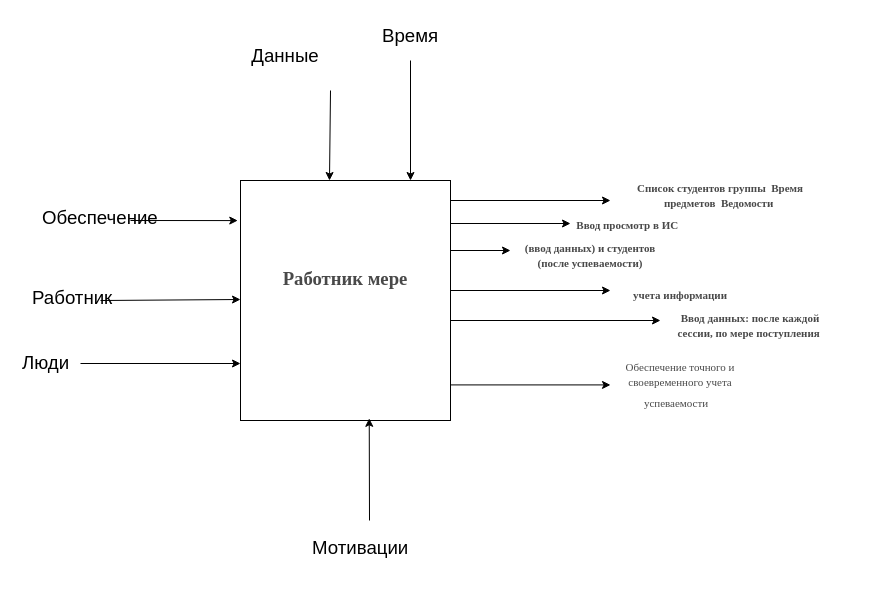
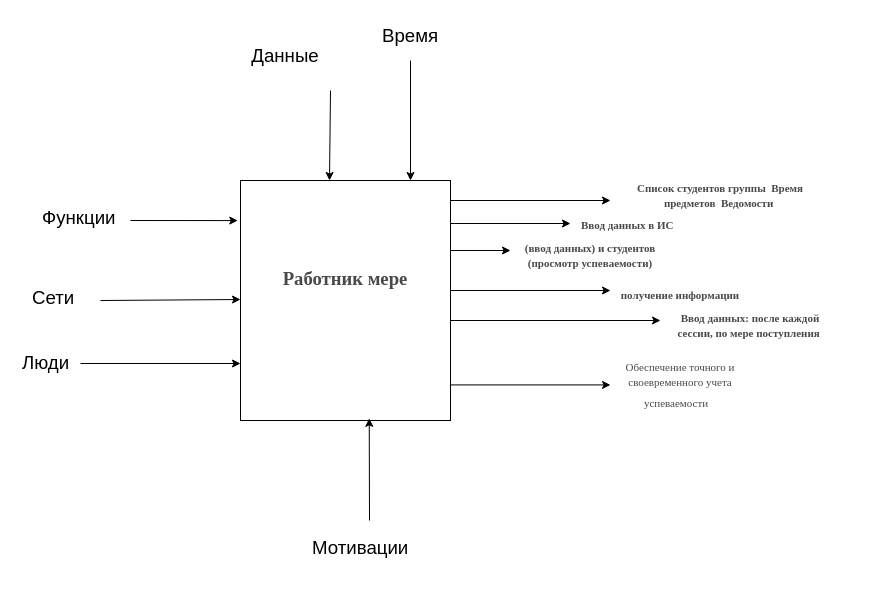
node "Обеспечение": label "Обеспечение" -> "Функции"
node "Ввод просмотр в ИС": label "Ввод просмотр в ИС" -> "Ввод данных в ИС"
node "(ввод данных) и студентов (после успеваемости)": label "(ввод данных) и студентов (после успеваемости)" -> "(ввод данных) и студентов (просмотр успеваемости)"
node "Работник": label "Работник" -> "Сети"
node "учета информации": label "учета информации" -> "получение информации"
